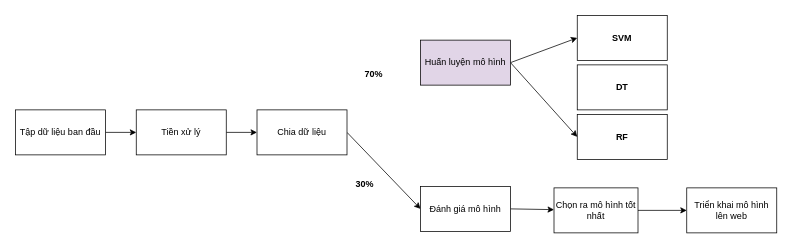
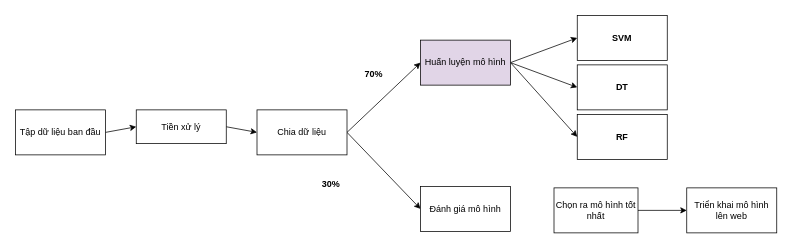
edge "Huấn luyện mô hình" -> "DT": added
edge "Chia dữ liệu" -> "Huấn luyện mô hình": added
node "Tiền xử lý": size 90x45 -> 90x34
node "30%": moved (365, 184) -> (331, 184)
edge "Đánh giá mô hình" -> "Chọn ra mô hình tốt nhất": removed
